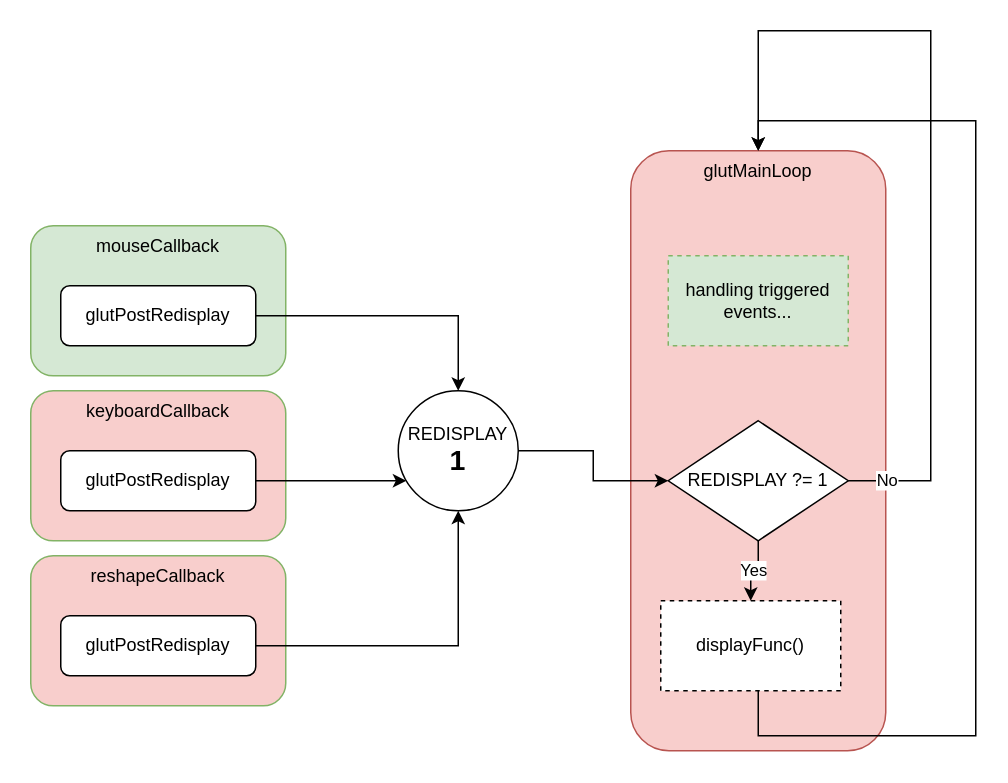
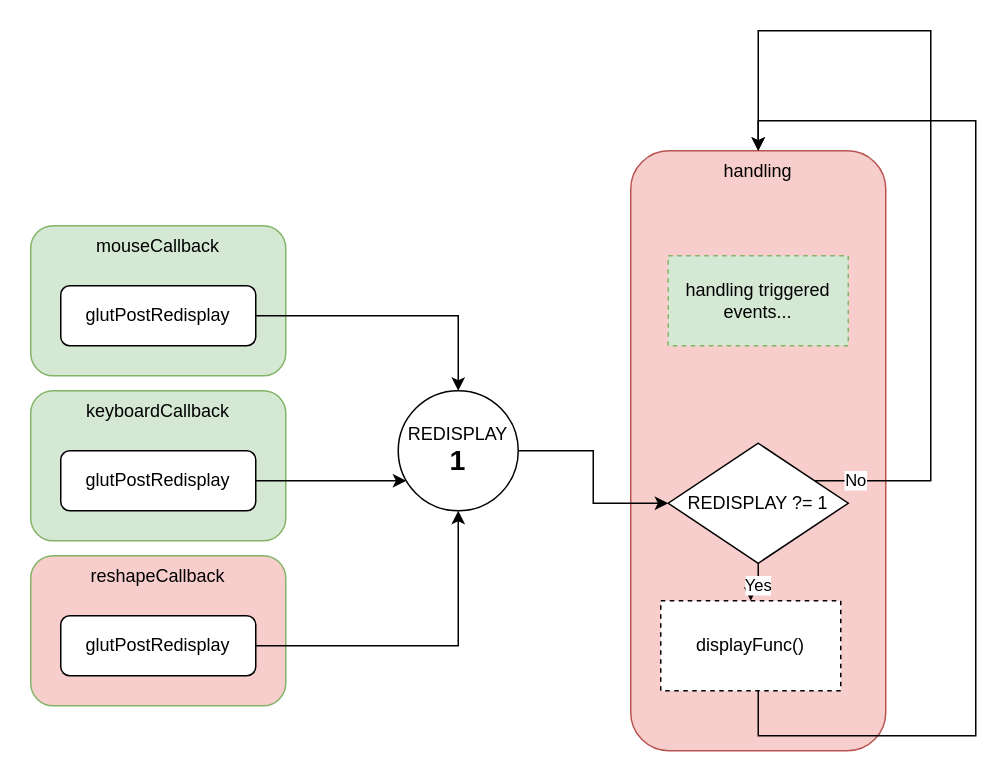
node "glutMainLoop": label "glutMainLoop" -> "handling"
node "keyboardCallback": fillcolor #f8cecc -> #d5e8d4
node "REDISPLAY ?= 1": moved (758, 481) -> (758, 503)
